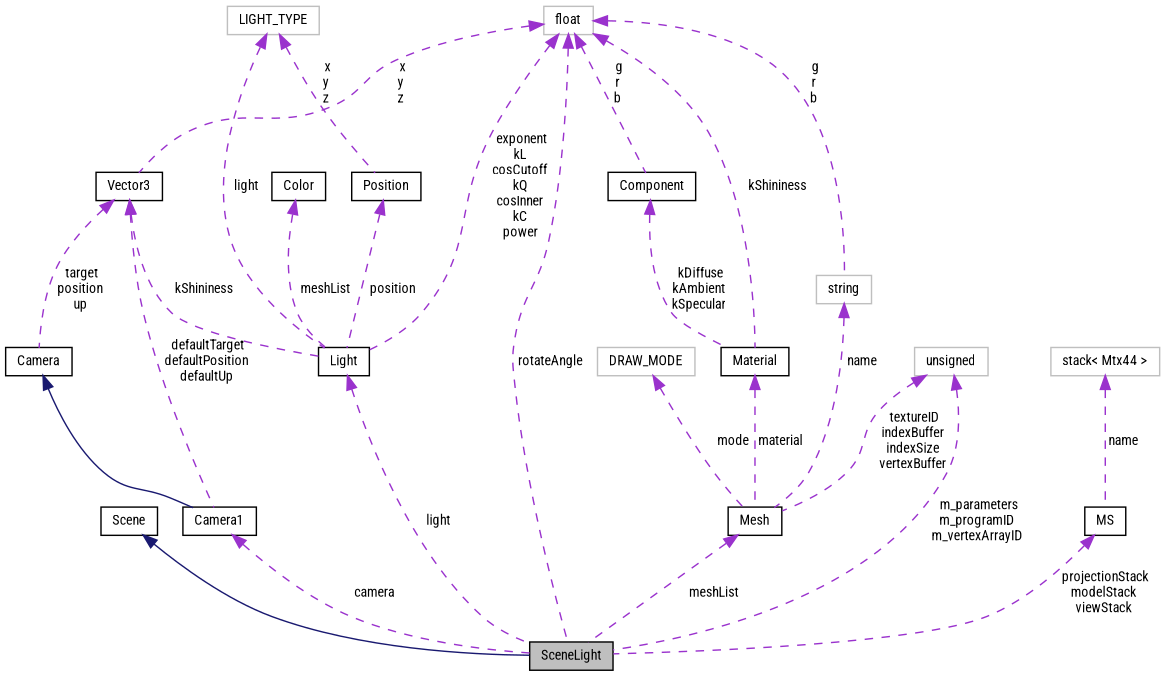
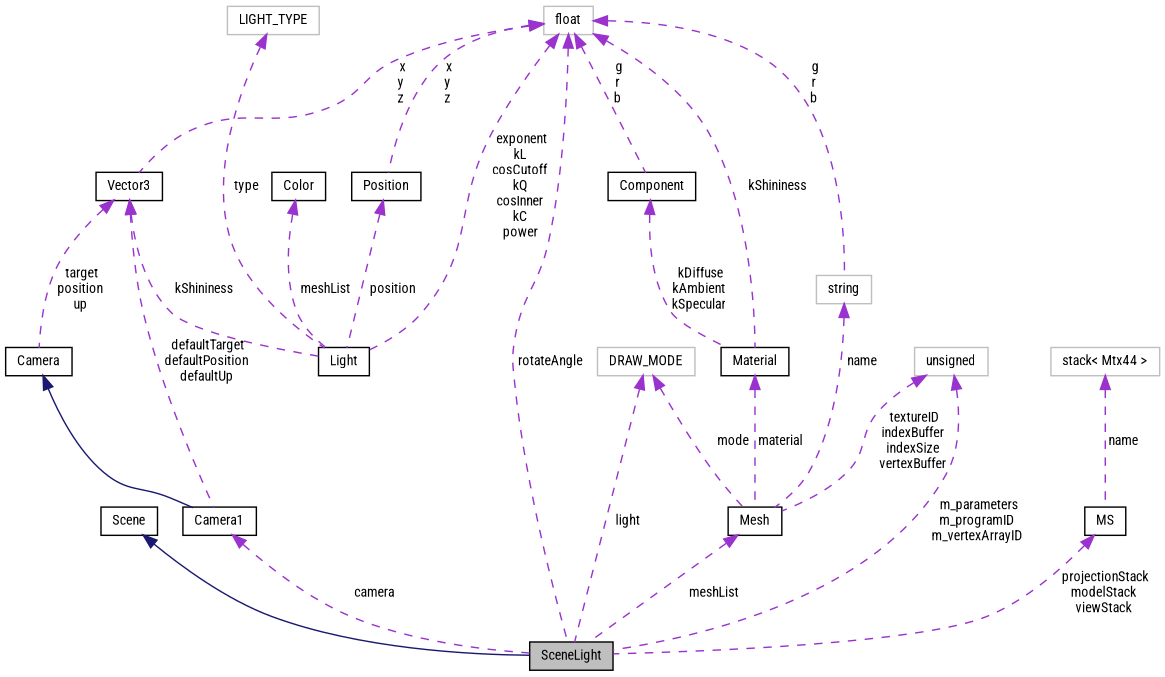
edge "Position" -> "LIGHT_TYPE": now "Position" -> "float"
edge "Light" -> "LIGHT_TYPE": label " light" -> " type"
edge "SceneLight" -> "Light": now "SceneLight" -> "DRAW_MODE"
